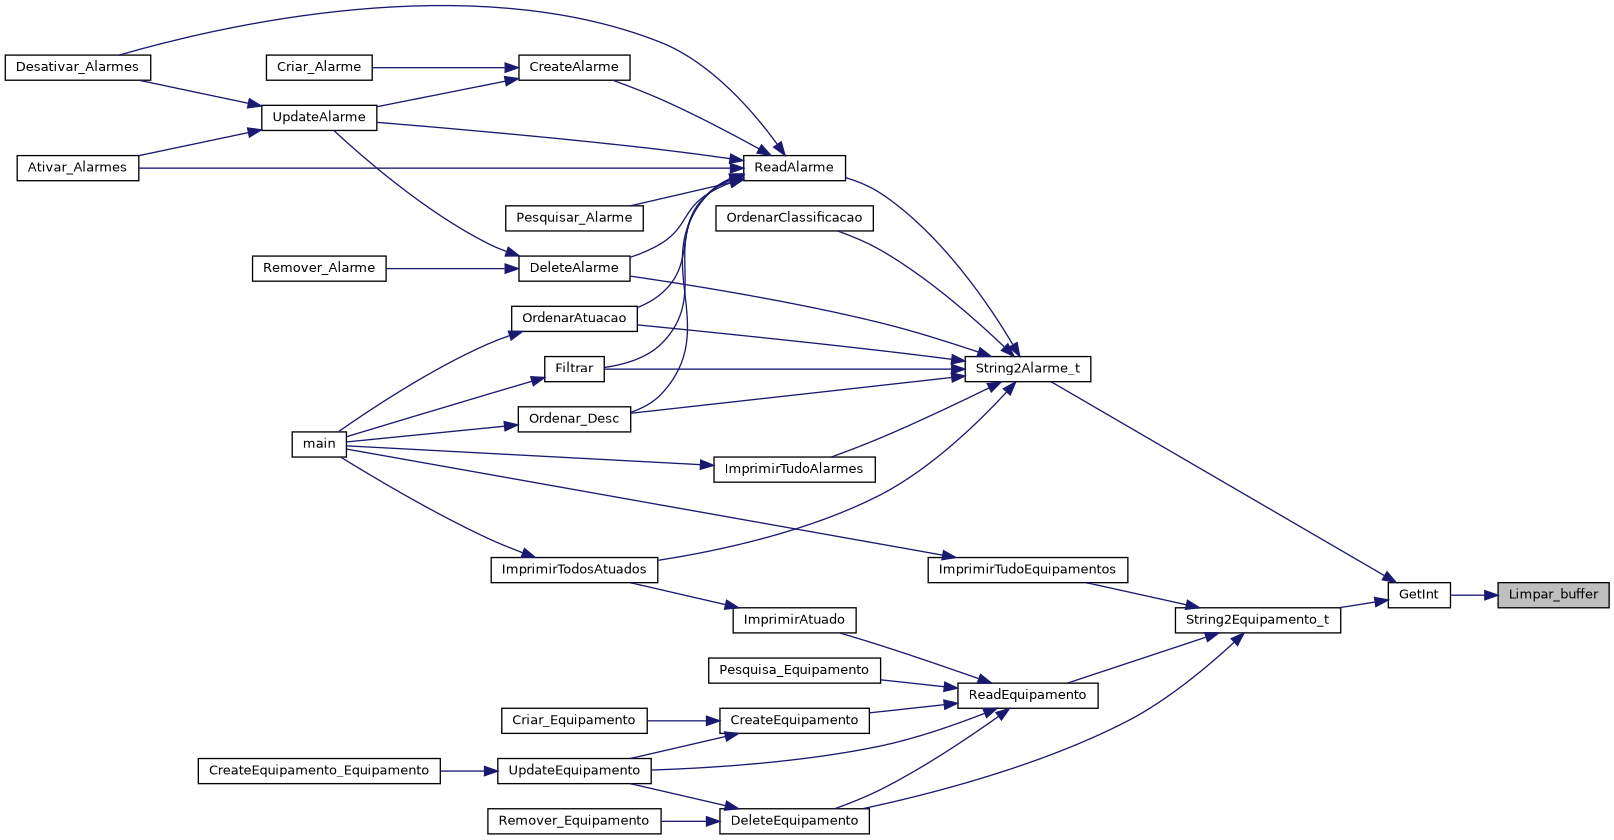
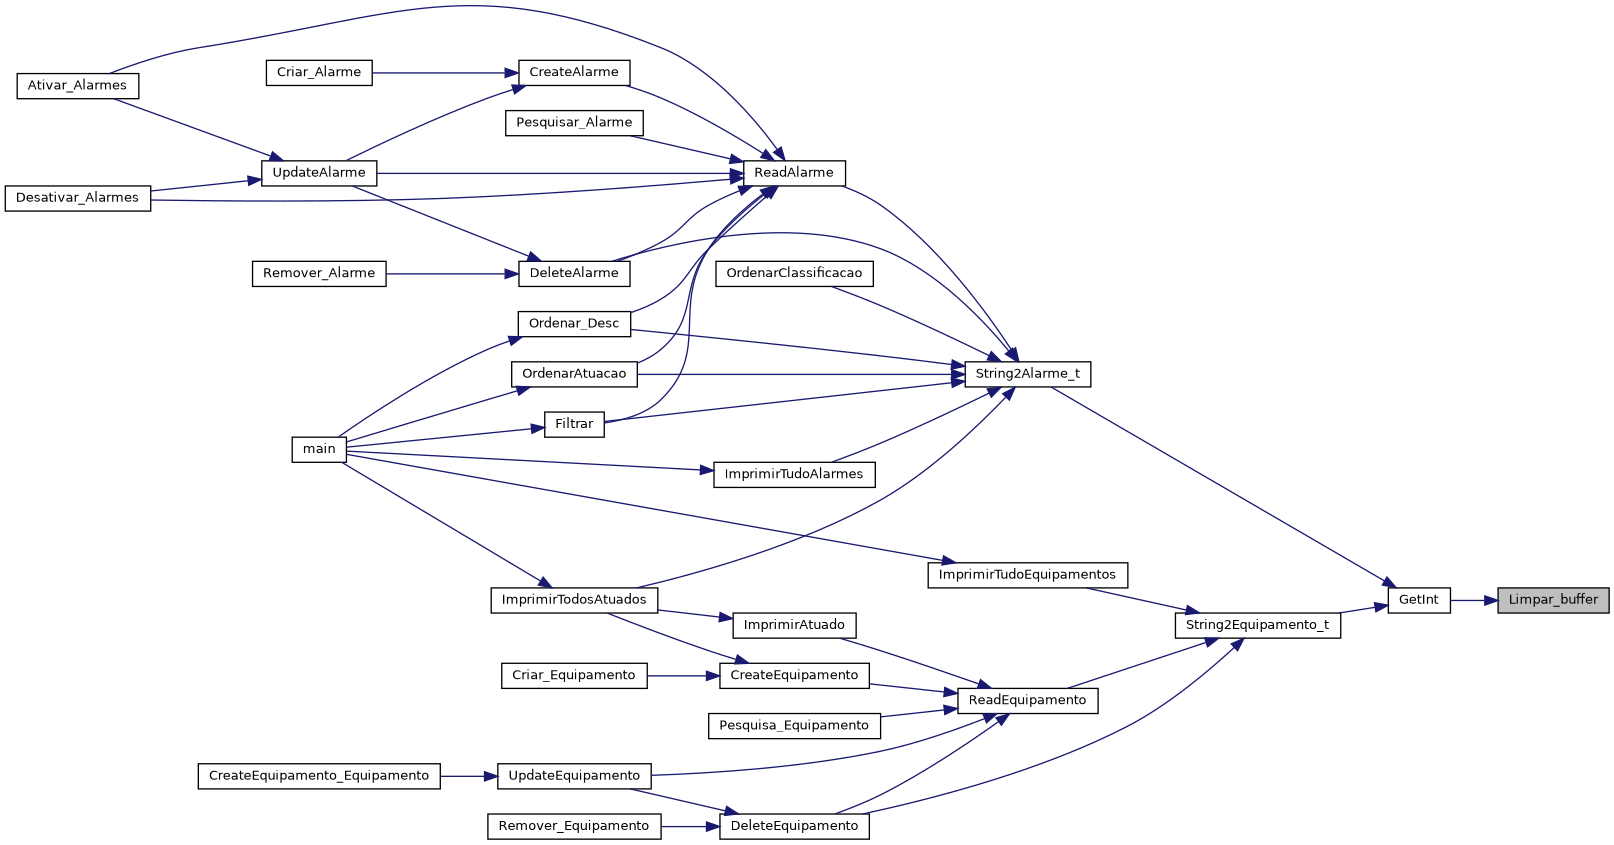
edge "UpdateEquipamento" -> "CreateEquipamento": now "ImprimirTodosAtuados" -> "CreateEquipamento"
